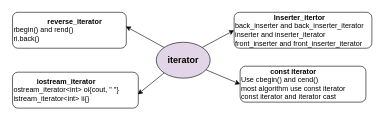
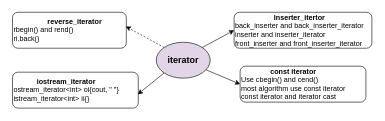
edge "iterator" -> "reverse_iterator rbegin() and rend() ri.back()": style solid -> dashed
